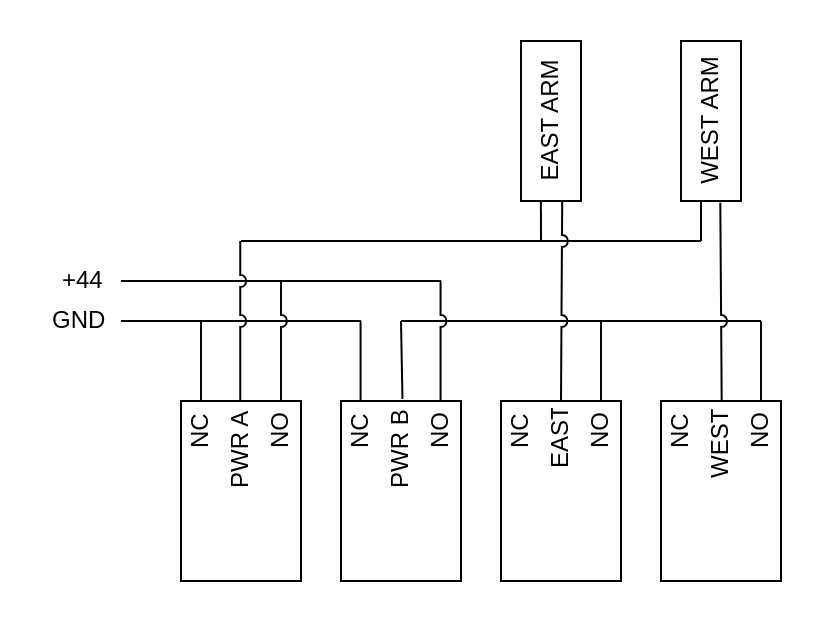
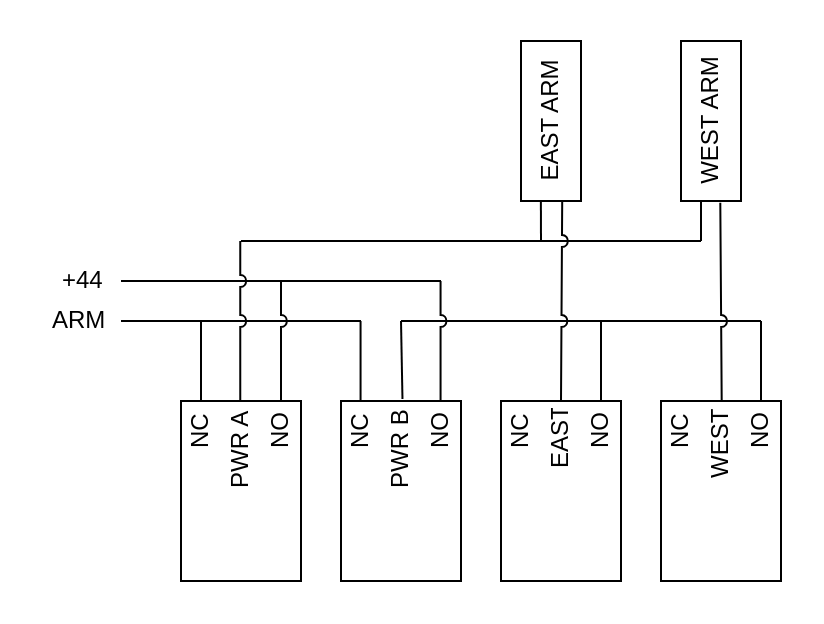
node "GND": label "GND" -> "ARM"
